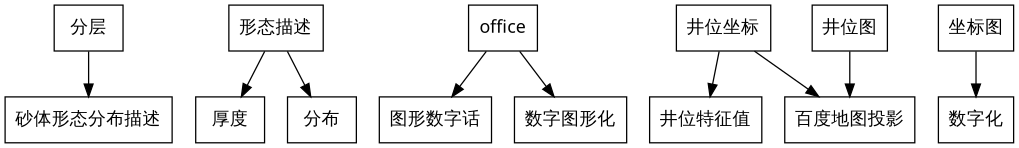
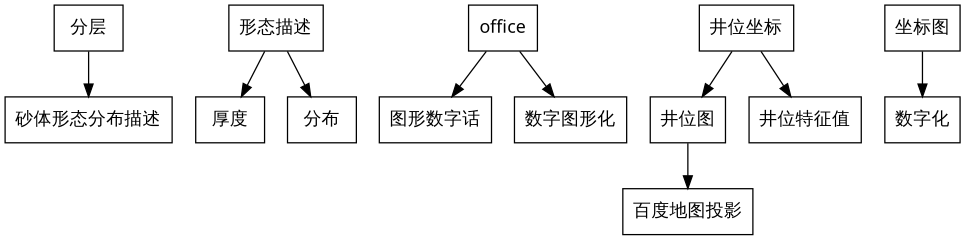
edge "井位坐标" -> "百度地图投影": now "井位坐标" -> "井位图"
